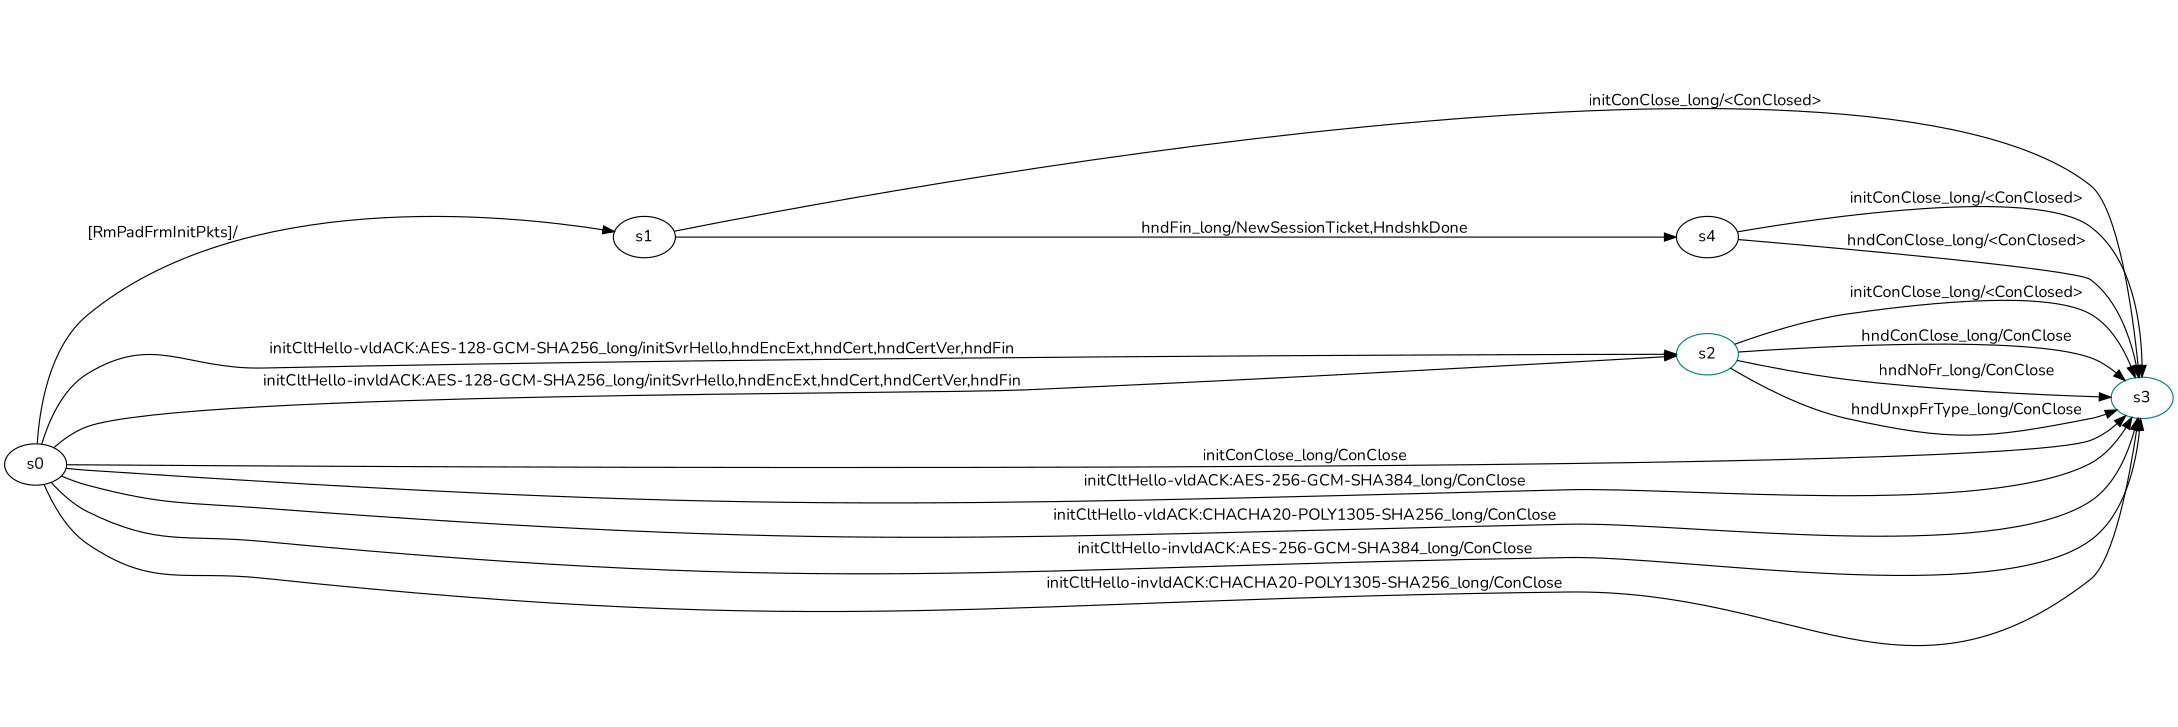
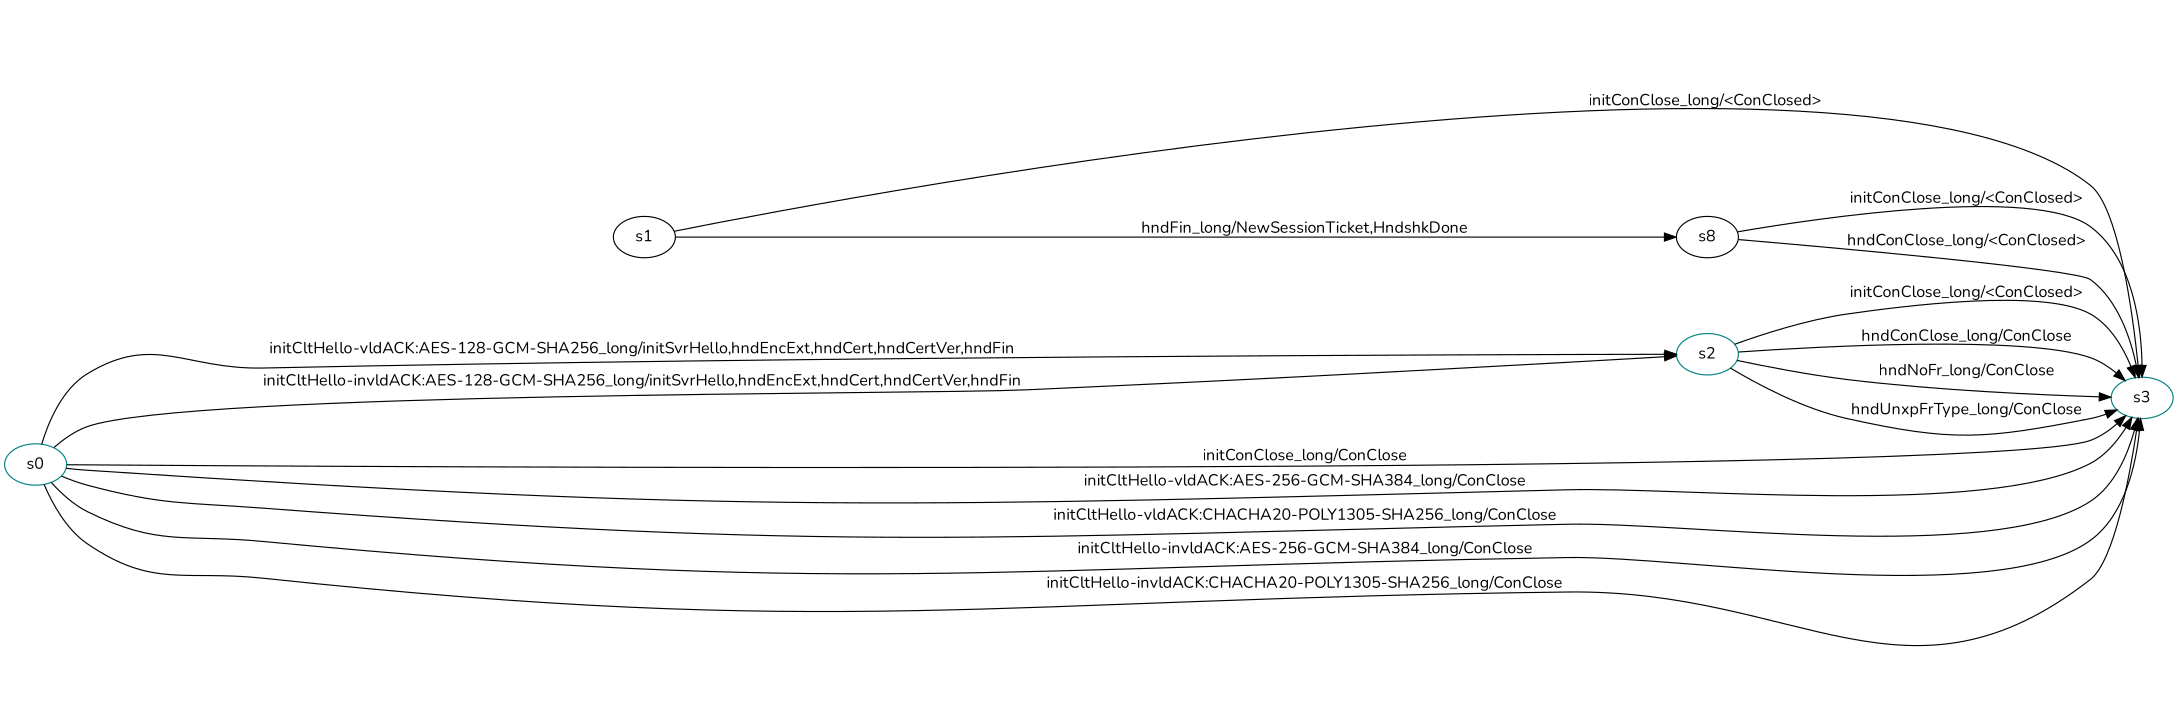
edge "s0" -> "s1": removed, label "[RmPadFrmInitPkts]/"
node "s4": label "s4" -> "s8"
node "s0": color black -> teal
